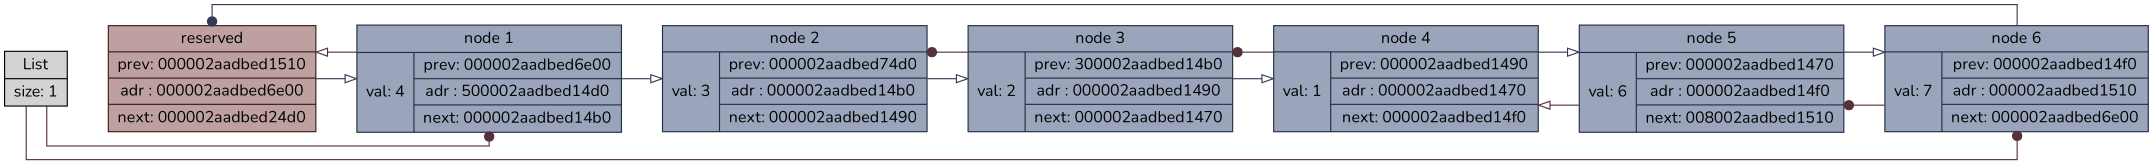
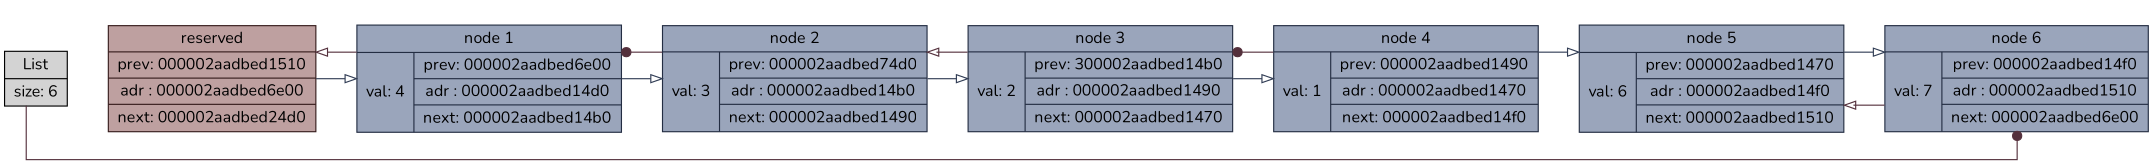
edge "node 6" -> "reserved": removed
edge "node 3" -> "node 2": arrowhead dot -> onormal
node "node 1": text "adr : 500002aadbed14d0" -> "adr : 000002aadbed14d0"
node "List": text "size: 1" -> "size: 6"
edge "node 5" -> "node 4": removed
edge "node 6" -> "node 5": arrowhead dot -> onormal
node "node 5": text "next: 008002aadbed1510" -> "next: 000002aadbed1510"
edge "List" -> "node 1": now "node 2" -> "node 1"
